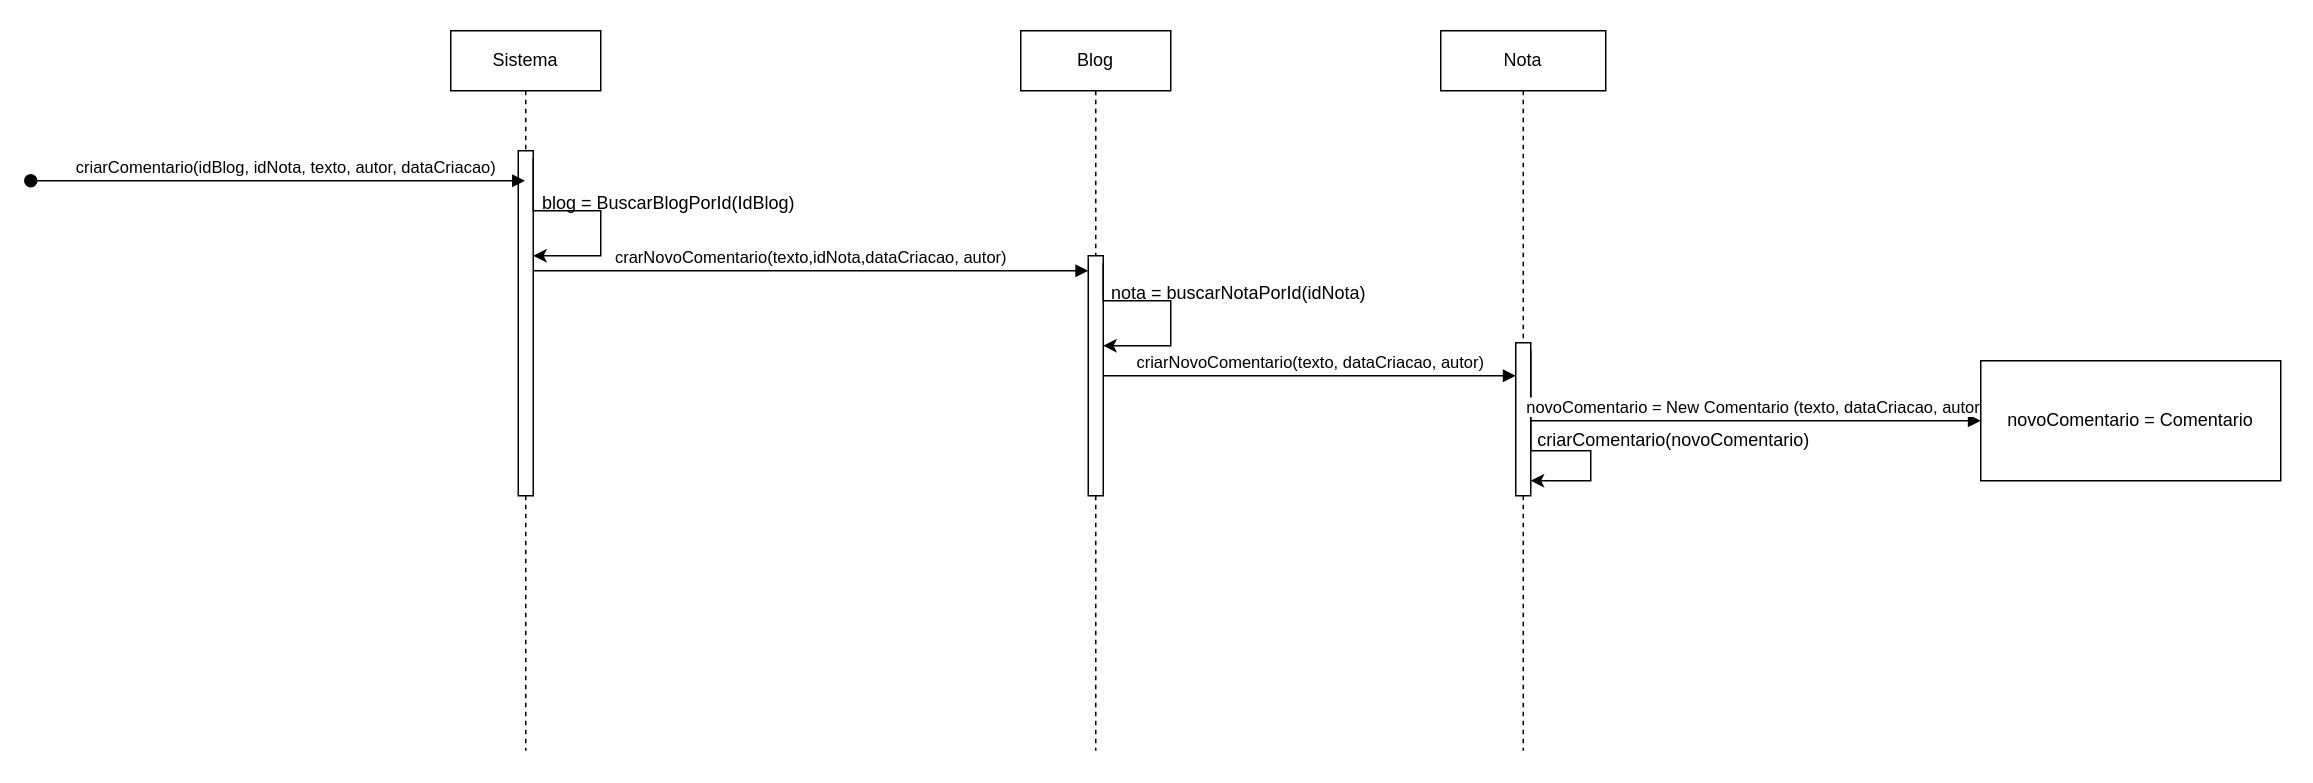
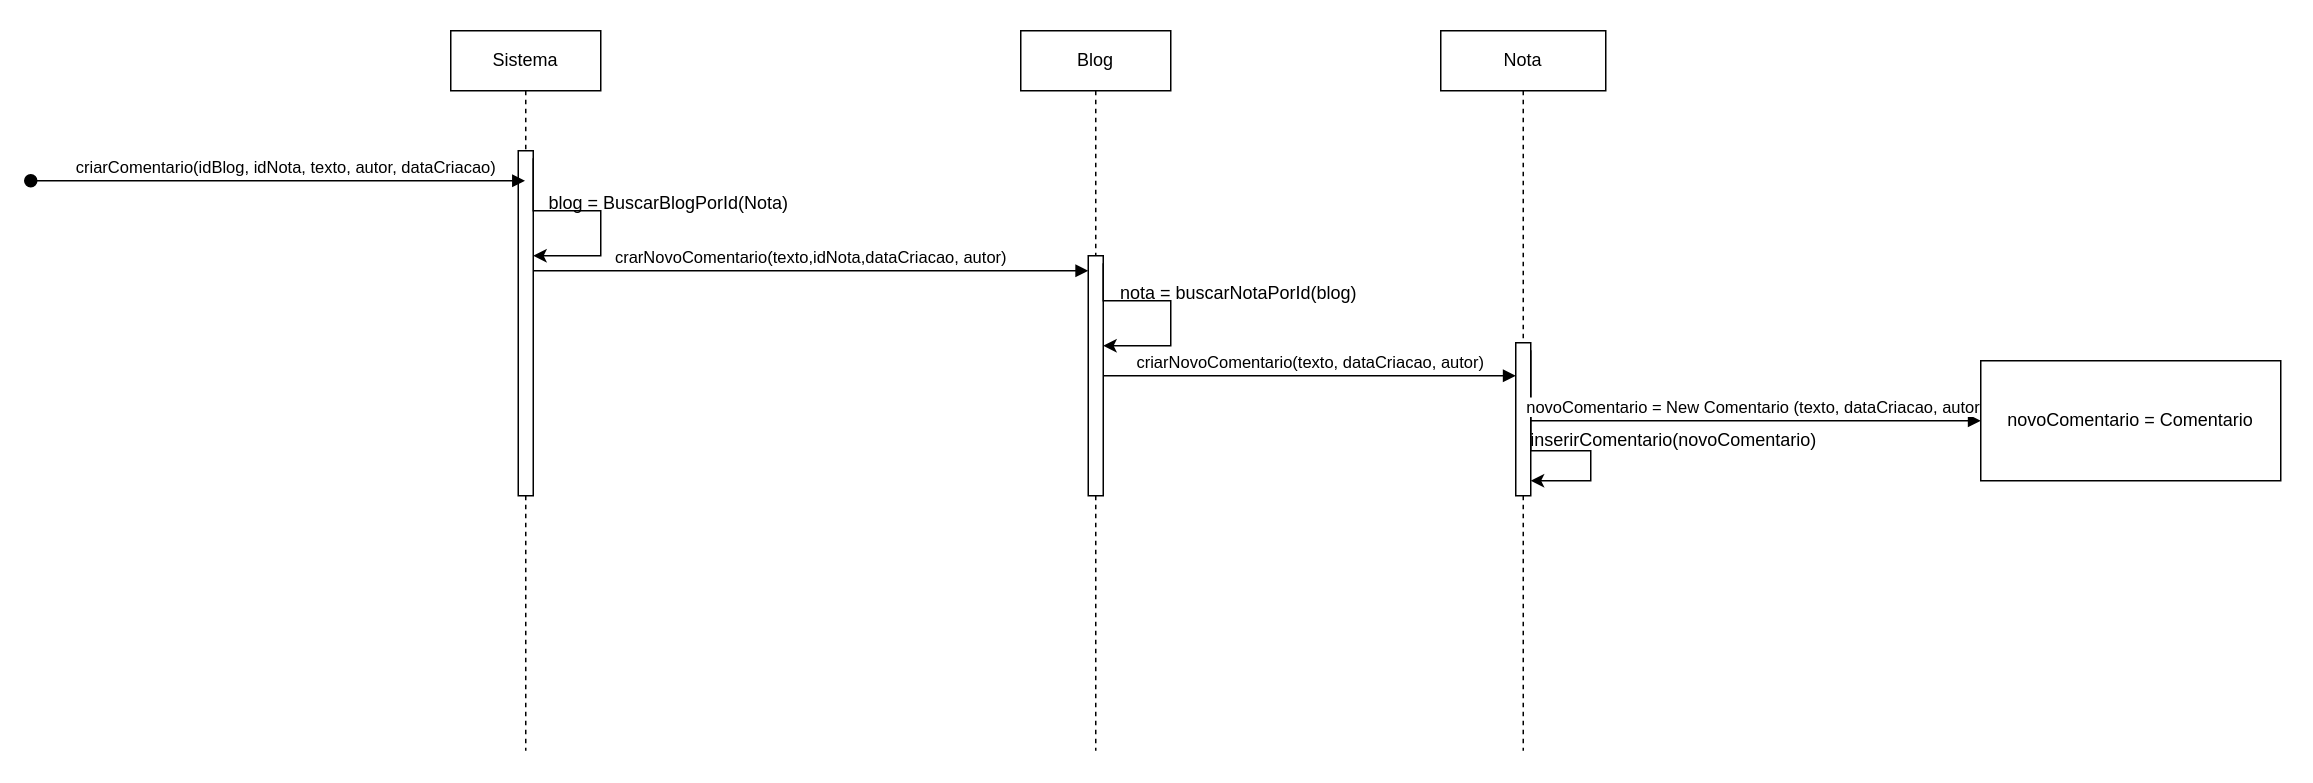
node "blog = BuscarBlogPorId(IdBlog)": label "blog = BuscarBlogPorId(IdBlog)" -> "blog = BuscarBlogPorId(Nota)"
node "nota = buscarNotaPorId(idNota)": label "nota = buscarNotaPorId(idNota)" -> "nota = buscarNotaPorId(blog)"
node "criarComentario(novoComentario)": label "criarComentario(novoComentario)" -> "inserirComentario(novoComentario)"
